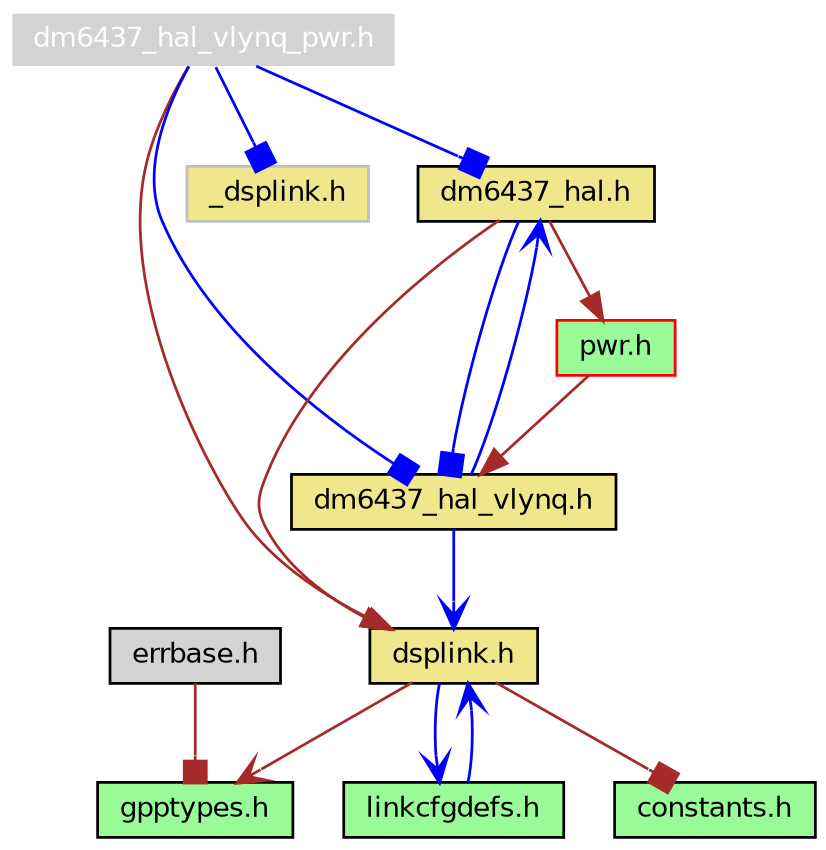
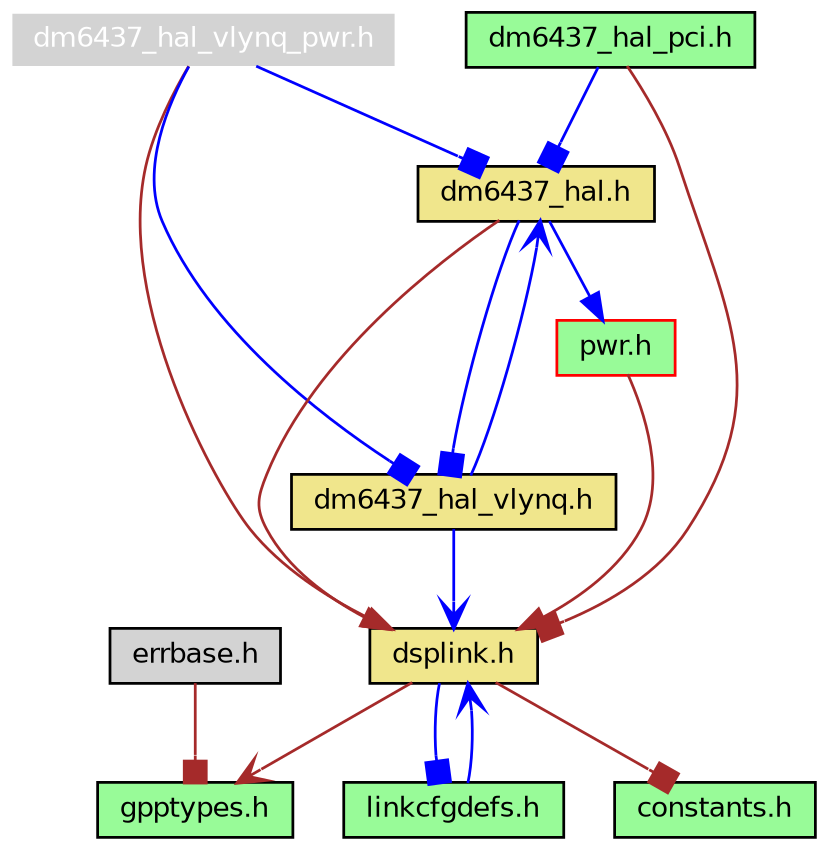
node "dm6437_hal_pci.h": added
node "_dsplink.h": removed
edge "dm6437_hal.h" -> "pwr.h": color brown -> blue
edge "pwr.h" -> "dm6437_hal_vlynq.h": now "pwr.h" -> "dsplink.h"
edge "dsplink.h" -> "linkcfgdefs.h": arrowhead vee -> box
